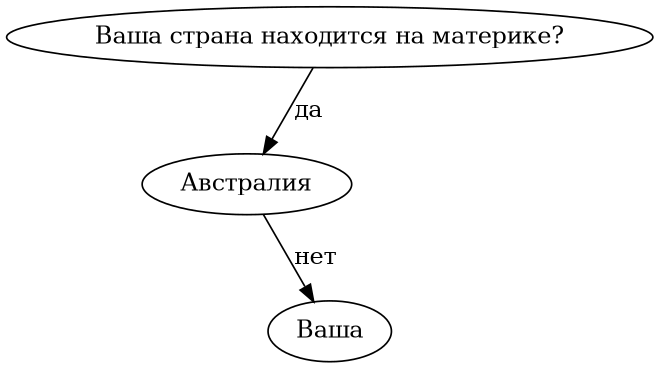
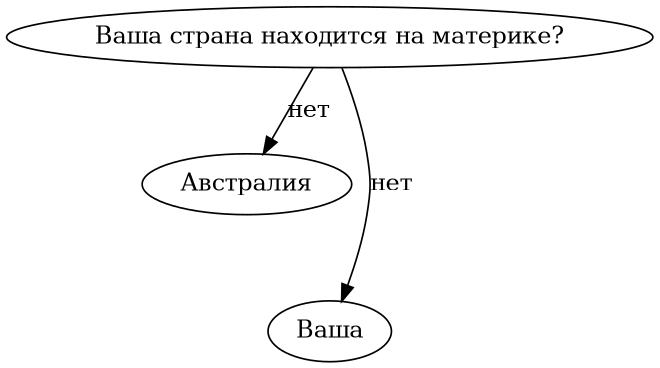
edge "Ваша страна находится на материке?" -> "Австралия": label "да" -> "нет"
edge "Австралия" -> "Ваша": now "Ваша страна находится на материке?" -> "Ваша"
